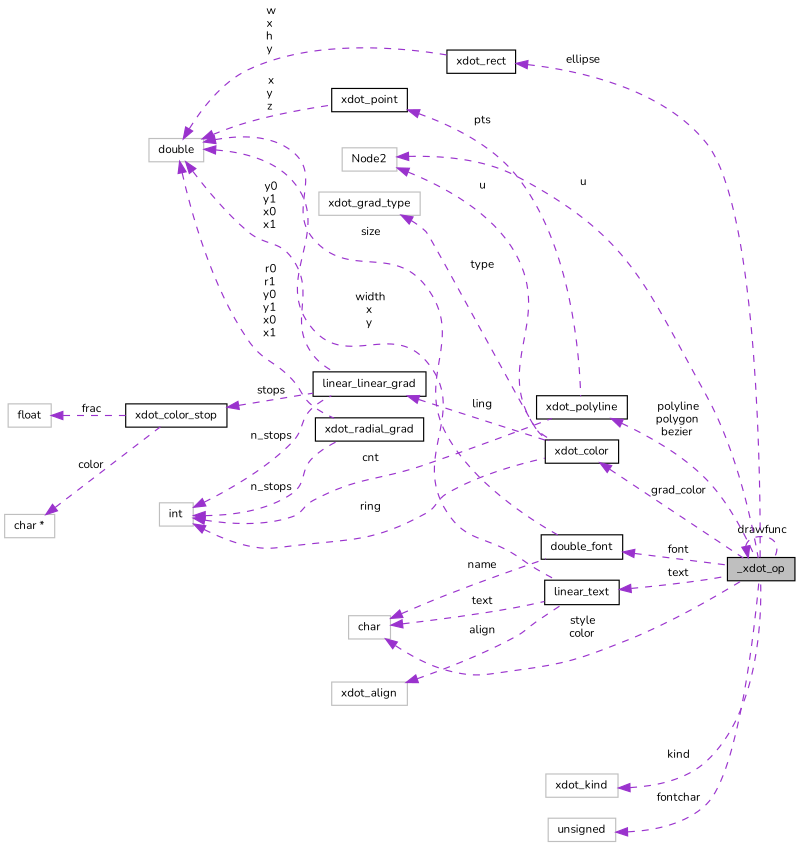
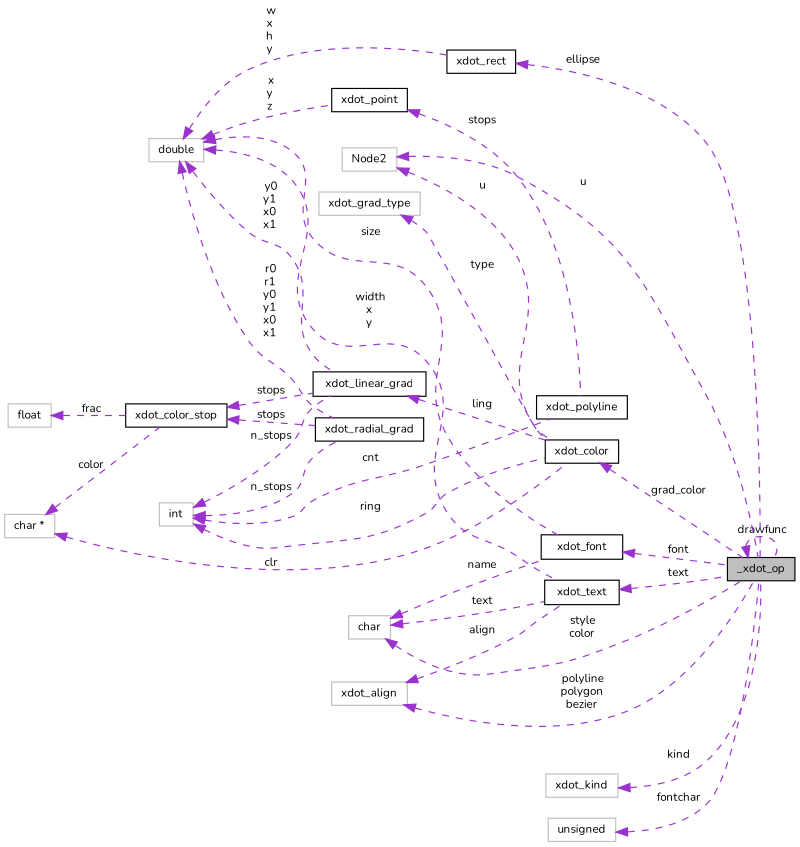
edge "xdot_polyline" -> "xdot_point": label " pts" -> " stops"
node "linear_linear_grad": label "linear_linear_grad" -> "xdot_linear_grad"
edge "xdot_radial_grad" -> "xdot_color_stop": added, label "stops"
edge "_xdot_op" -> "xdot_polyline": now "_xdot_op" -> "xdot_align"
node "double_font": label "double_font" -> "xdot_font"
edge "xdot_color" -> "char *": added, label "clr"
node "linear_text": label "linear_text" -> "xdot_text"
